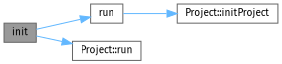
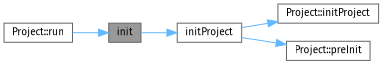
node "run": label "run" -> "initProject"
edge "init" -> "Project::run": reversed
node "Project::preInit": added
